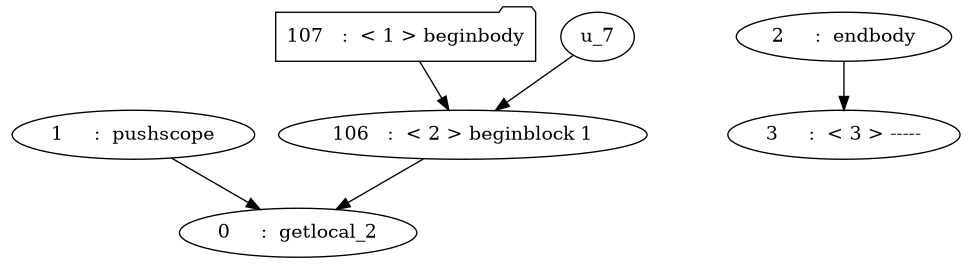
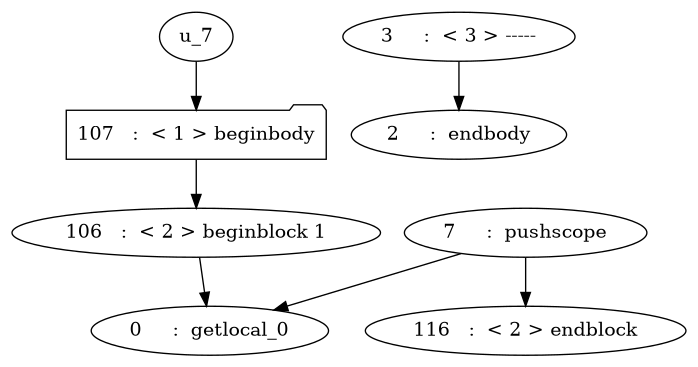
edge "u_7" -> "106   :  < 2 > beginblock 1": now "u_7" -> "107   :  < 1 > beginbody"
edge "2     :  endbody" -> "3     :  < 3 > -----": reversed
node "1     :  pushscope": label "1     :  pushscope" -> "7     :  pushscope"
node "0     :  getlocal_2": label "0     :  getlocal_2" -> "0     :  getlocal_0"
node "116   :  < 2 > endblock": added
